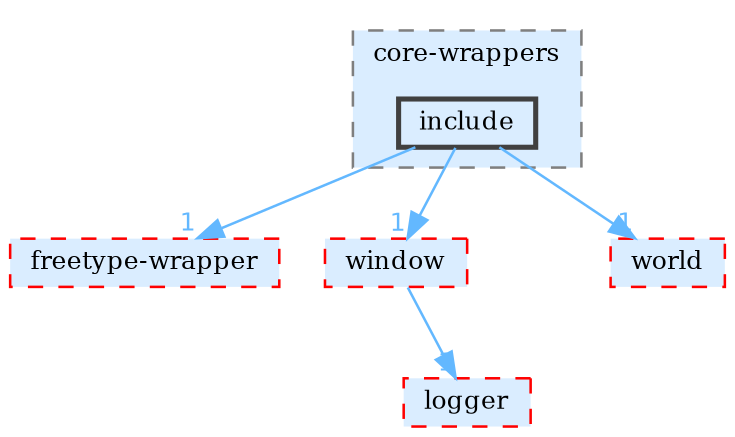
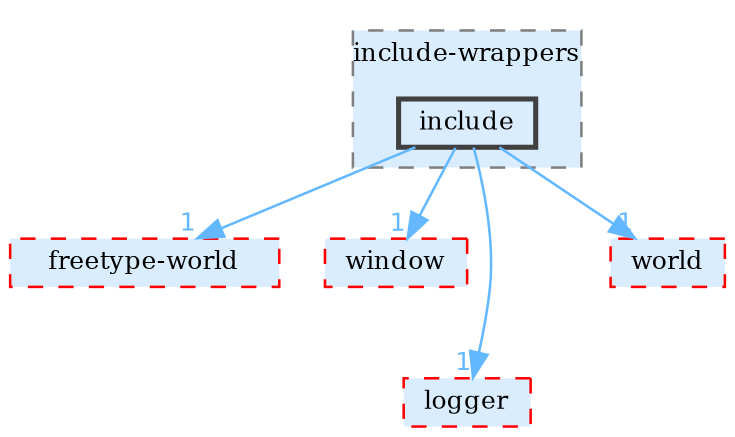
cluster "core-wrappers": label "core-wrappers" -> "include-wrappers"
node "freetype-wrapper": label "freetype-wrapper" -> "freetype-world"
edge "window" -> "logger": now "include" -> "logger"
